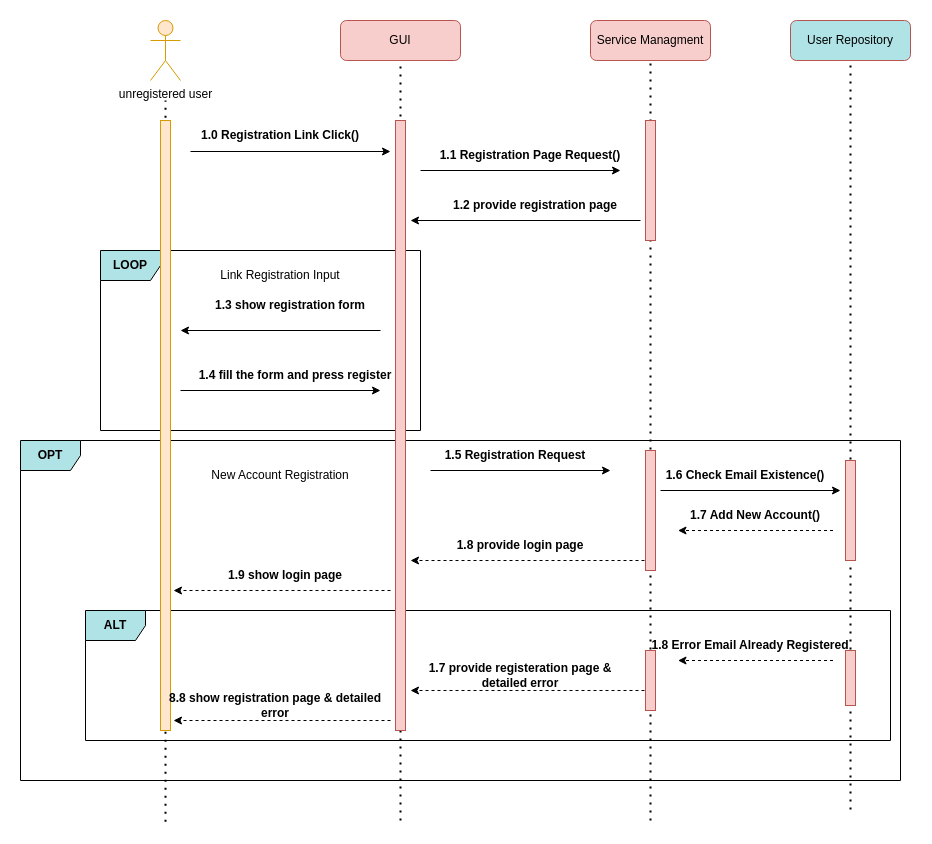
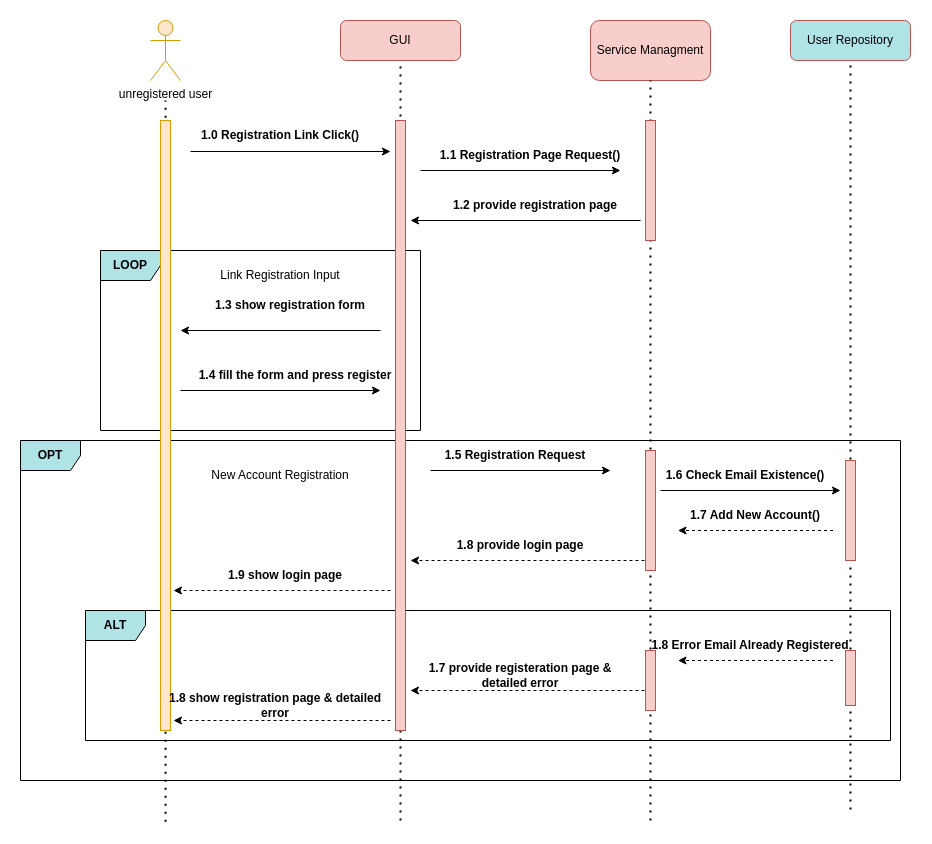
node "Service Managment": size 120x40 -> 120x60
node "8.8 show registration page & detailed error": label "8.8 show registration page & detailed error" -> "1.8 show registration page & detailed error"
